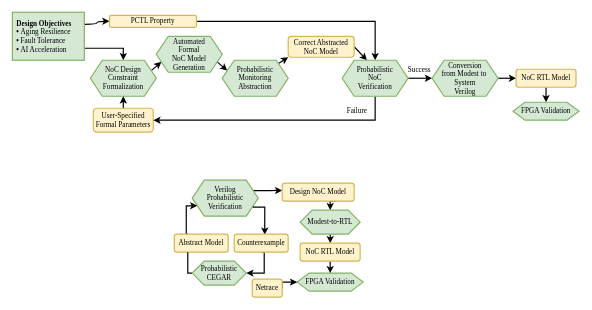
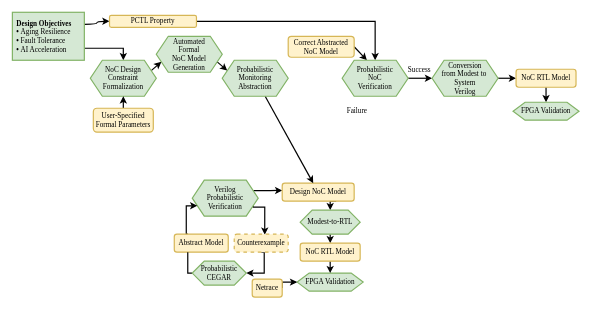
edge "Probabilistic Monitoring Abstraction" -> "Correct Abstracted NoC Model": now "Probabilistic Monitoring Abstraction" -> "Design NoC Model"
edge "Probabilistic NoC Verification" -> "User-Specified Formal Parameters": removed
node "Counterexample": style solid -> dashed
